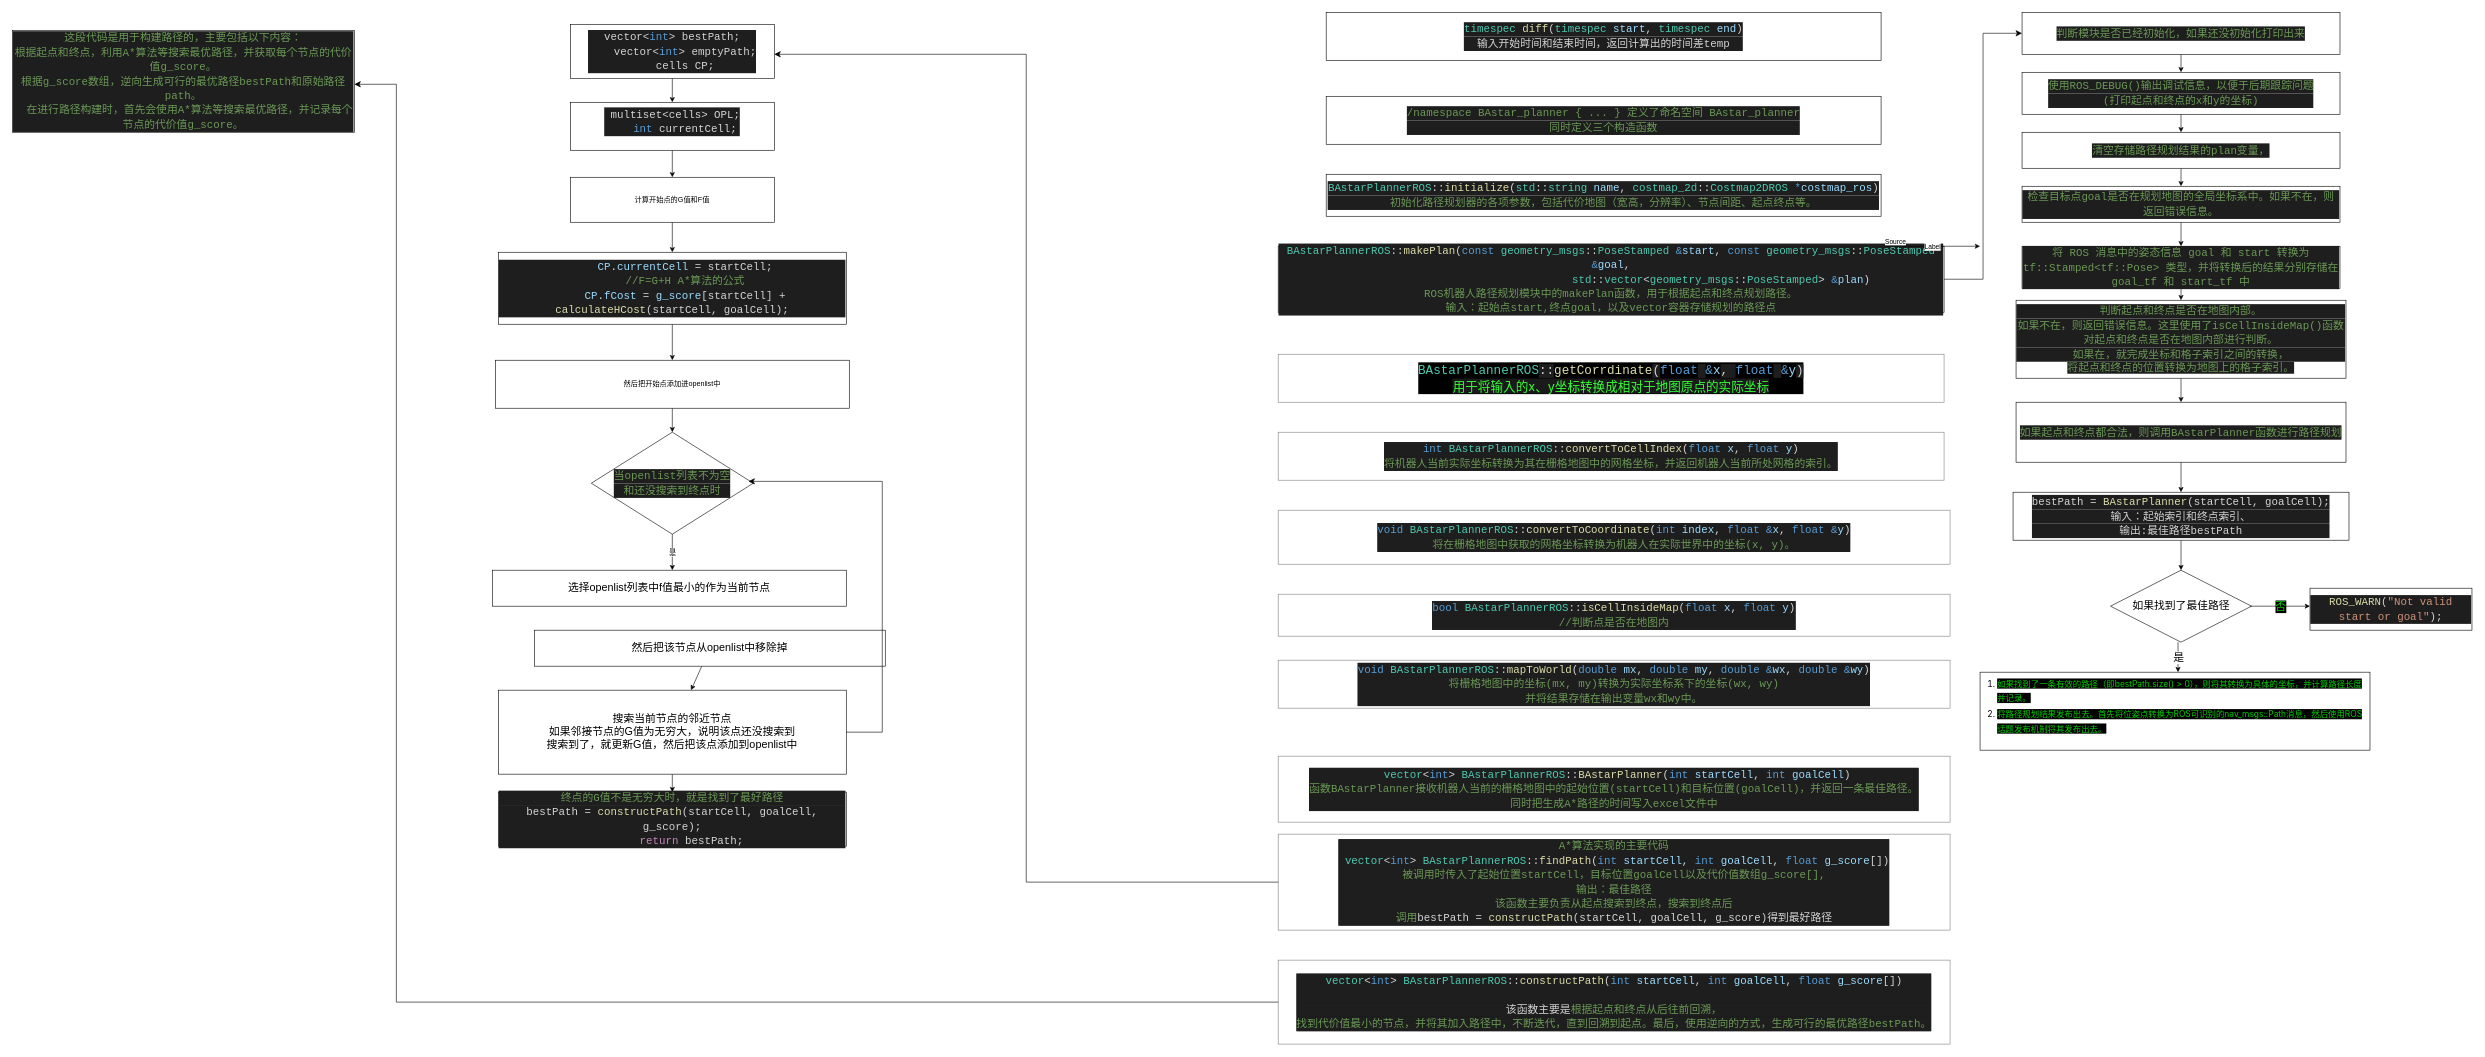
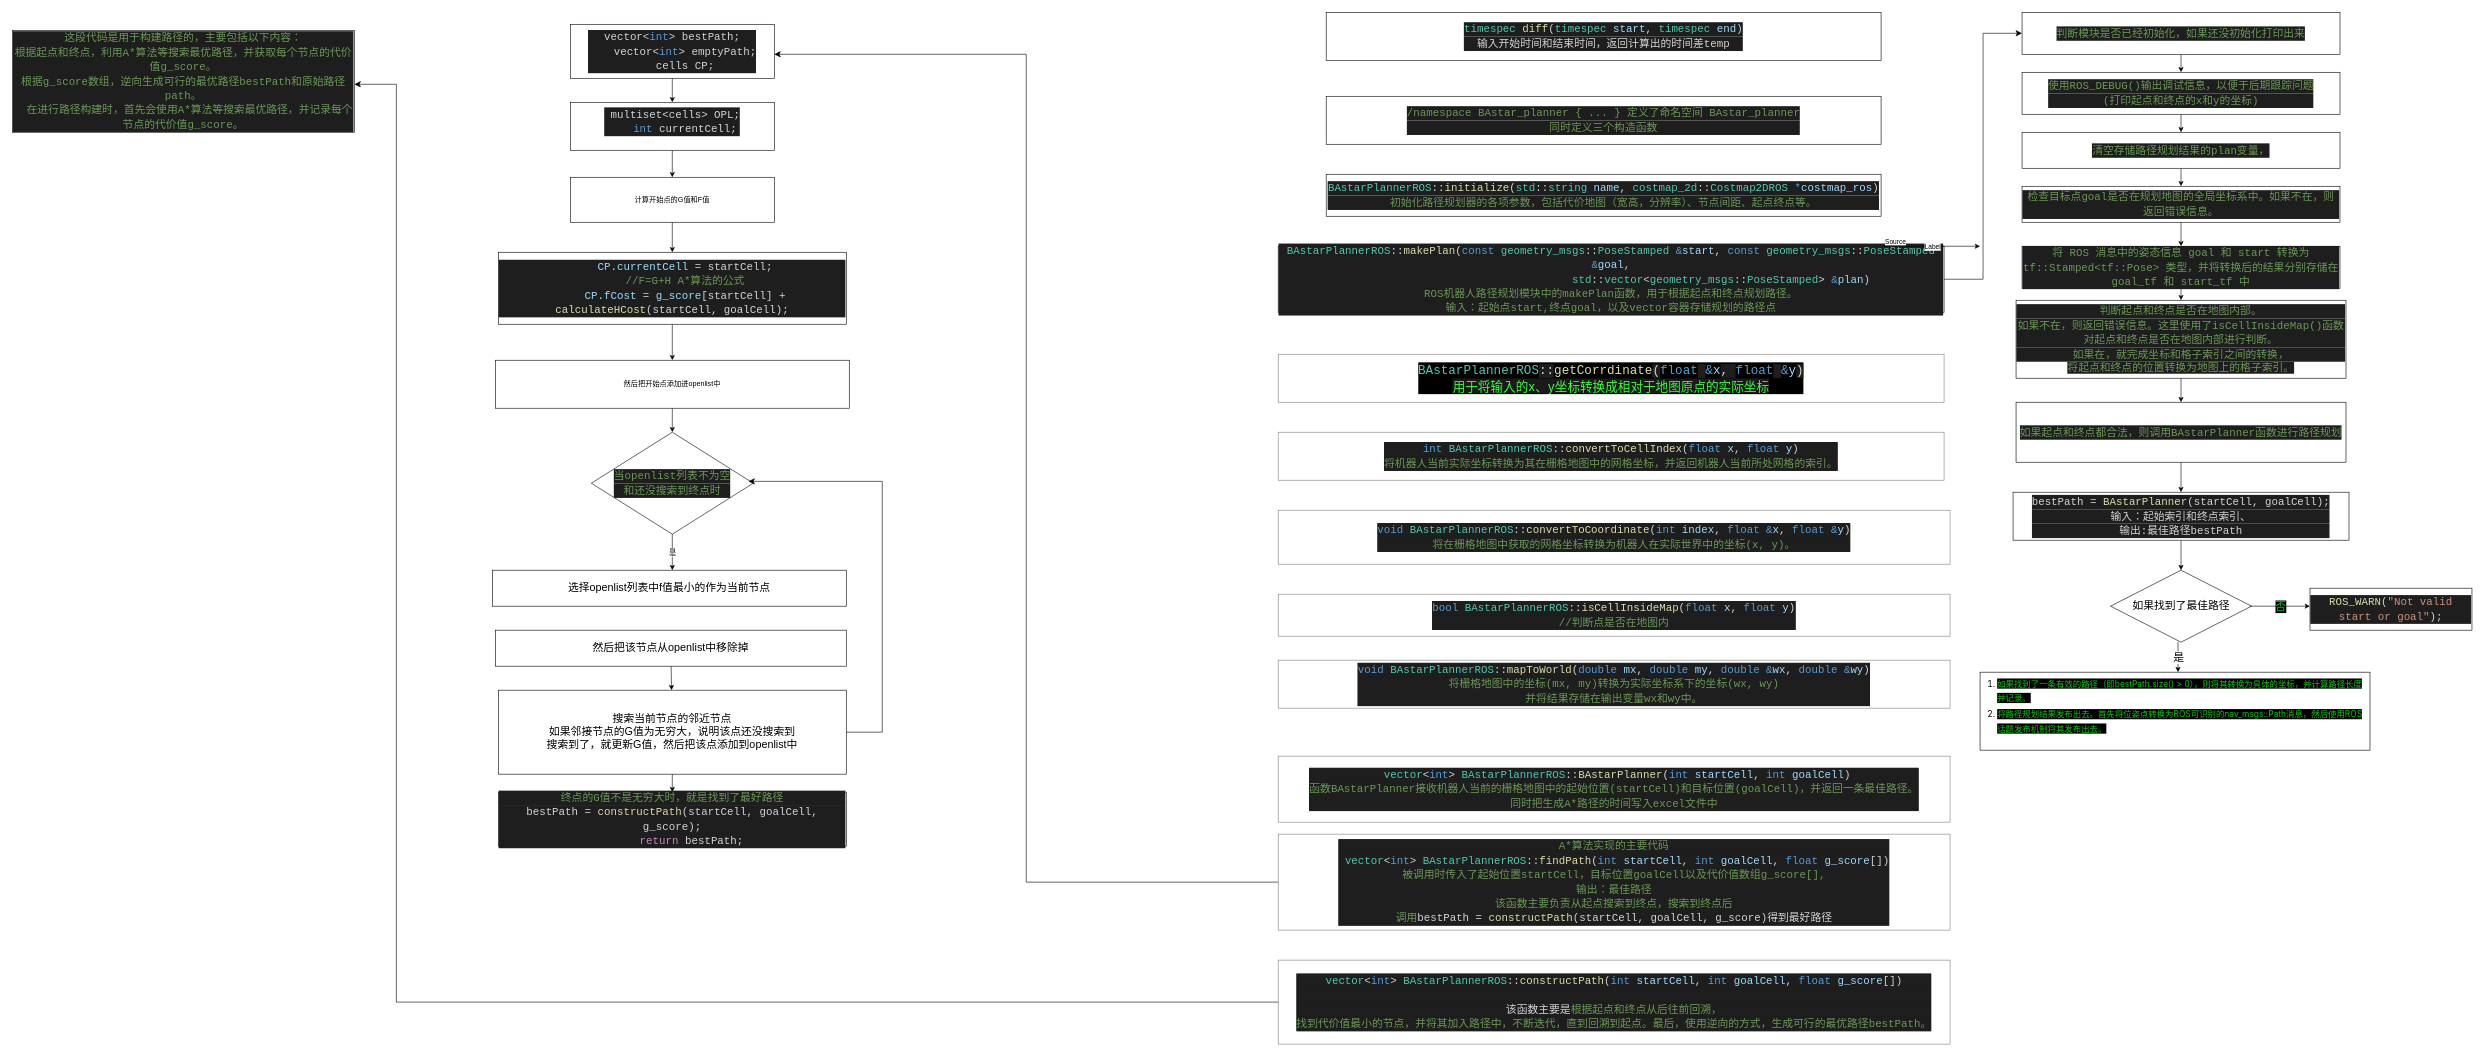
node "然后把该节点从openlist中移除掉": moved (710, 648) -> (671, 648)
